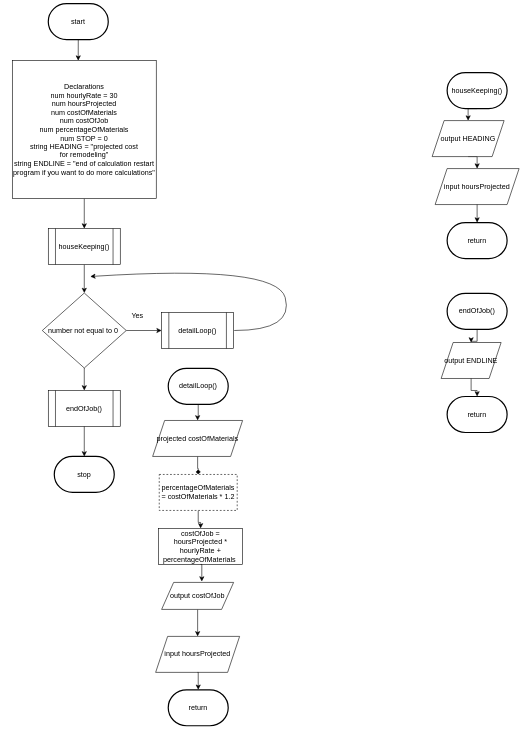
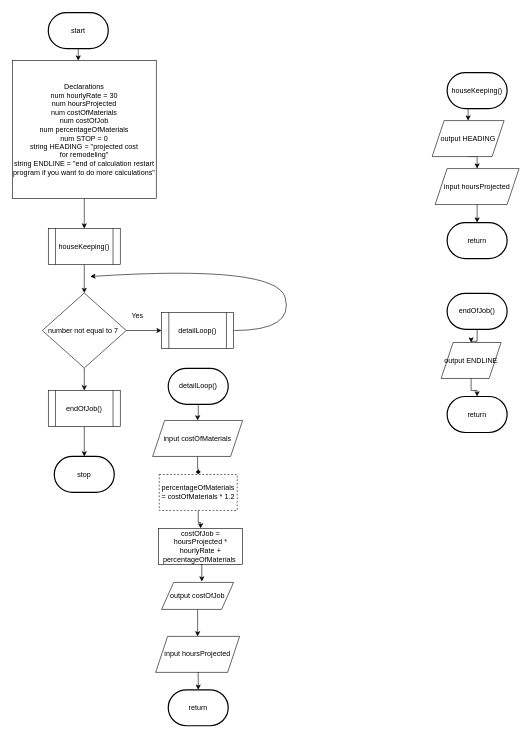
node "start": moved (78, 21) -> (78, 30)
node "number not equal to 0": label "number not equal to 0" -> "number not equal to 7"
node "projected costOfMaterials": label "projected costOfMaterials" -> "input costOfMaterials"
